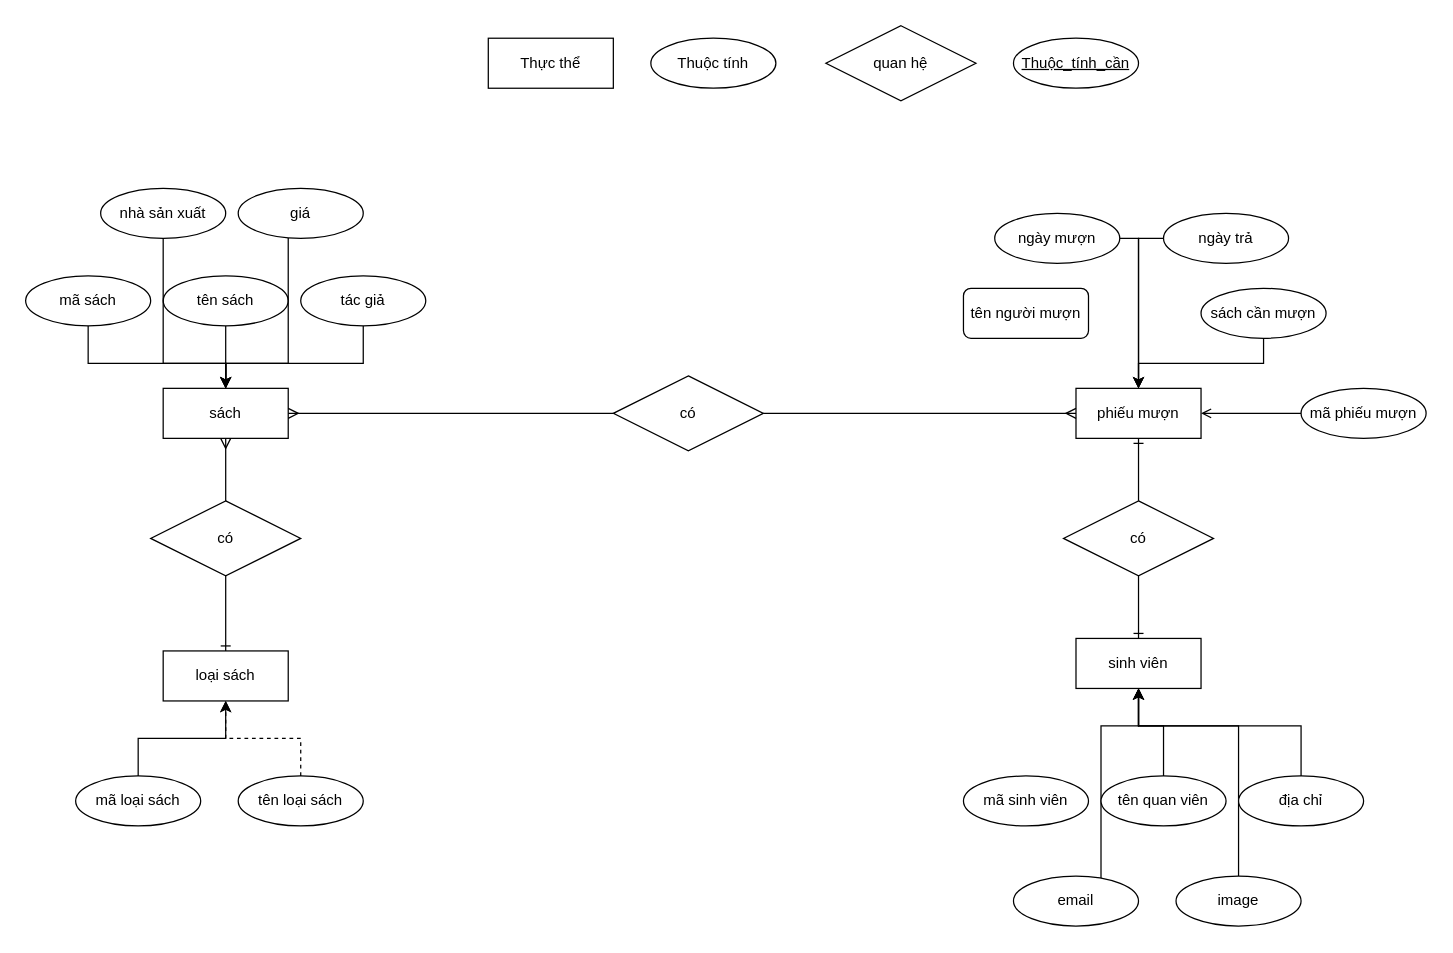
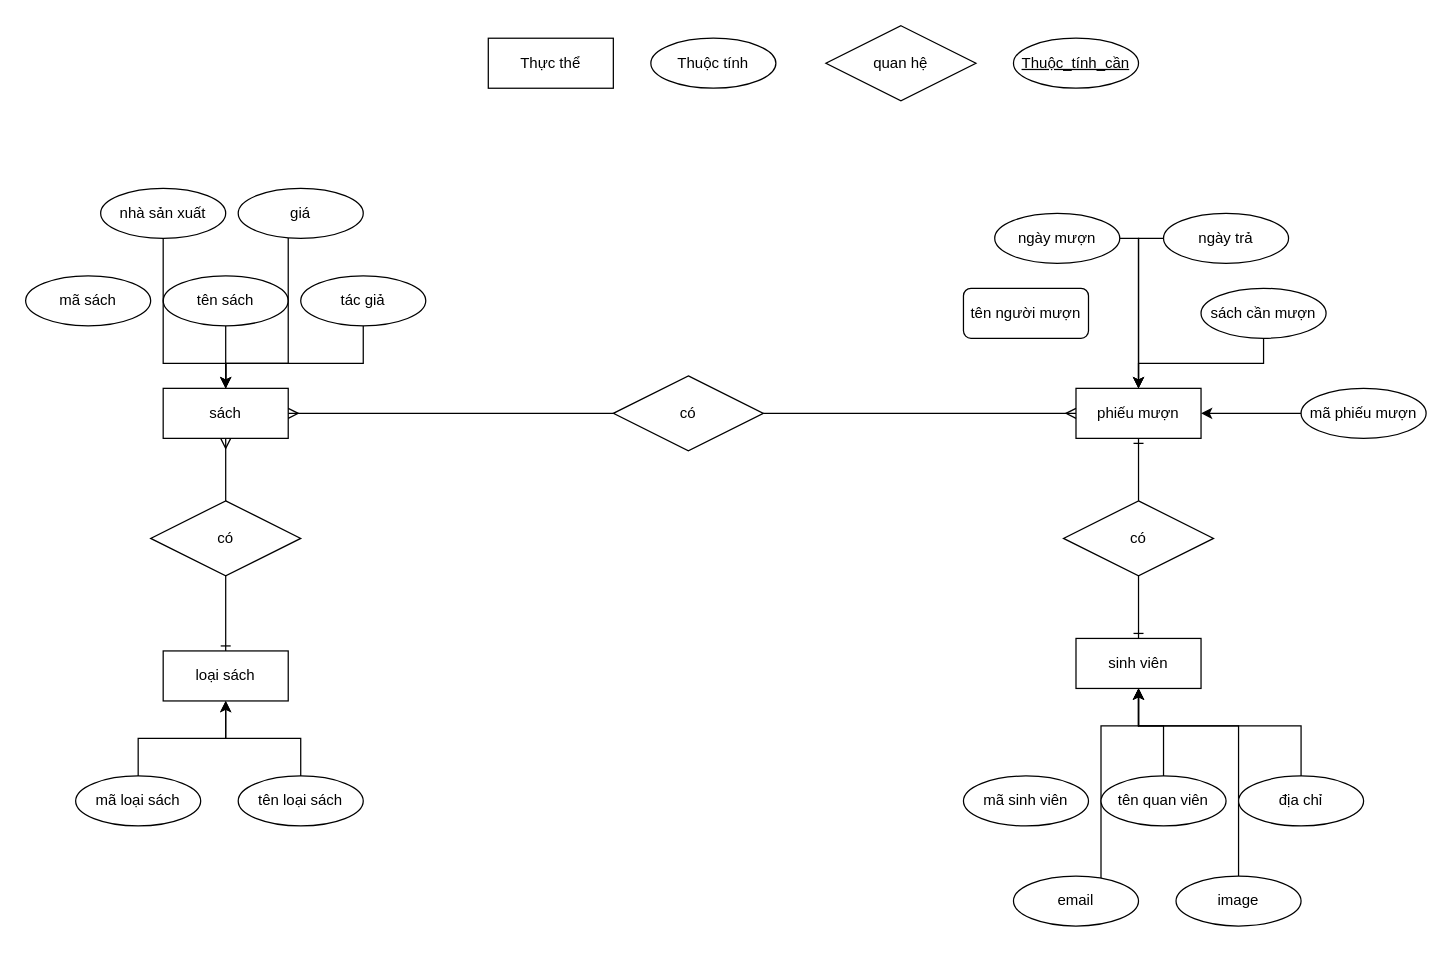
edge "mã sách" -> "sách": removed
edge "mã phiếu mượn" -> "phiếu mượn": arrowhead open -> classic
edge "tên loại sách" -> "loại sách": style dashed -> solid
